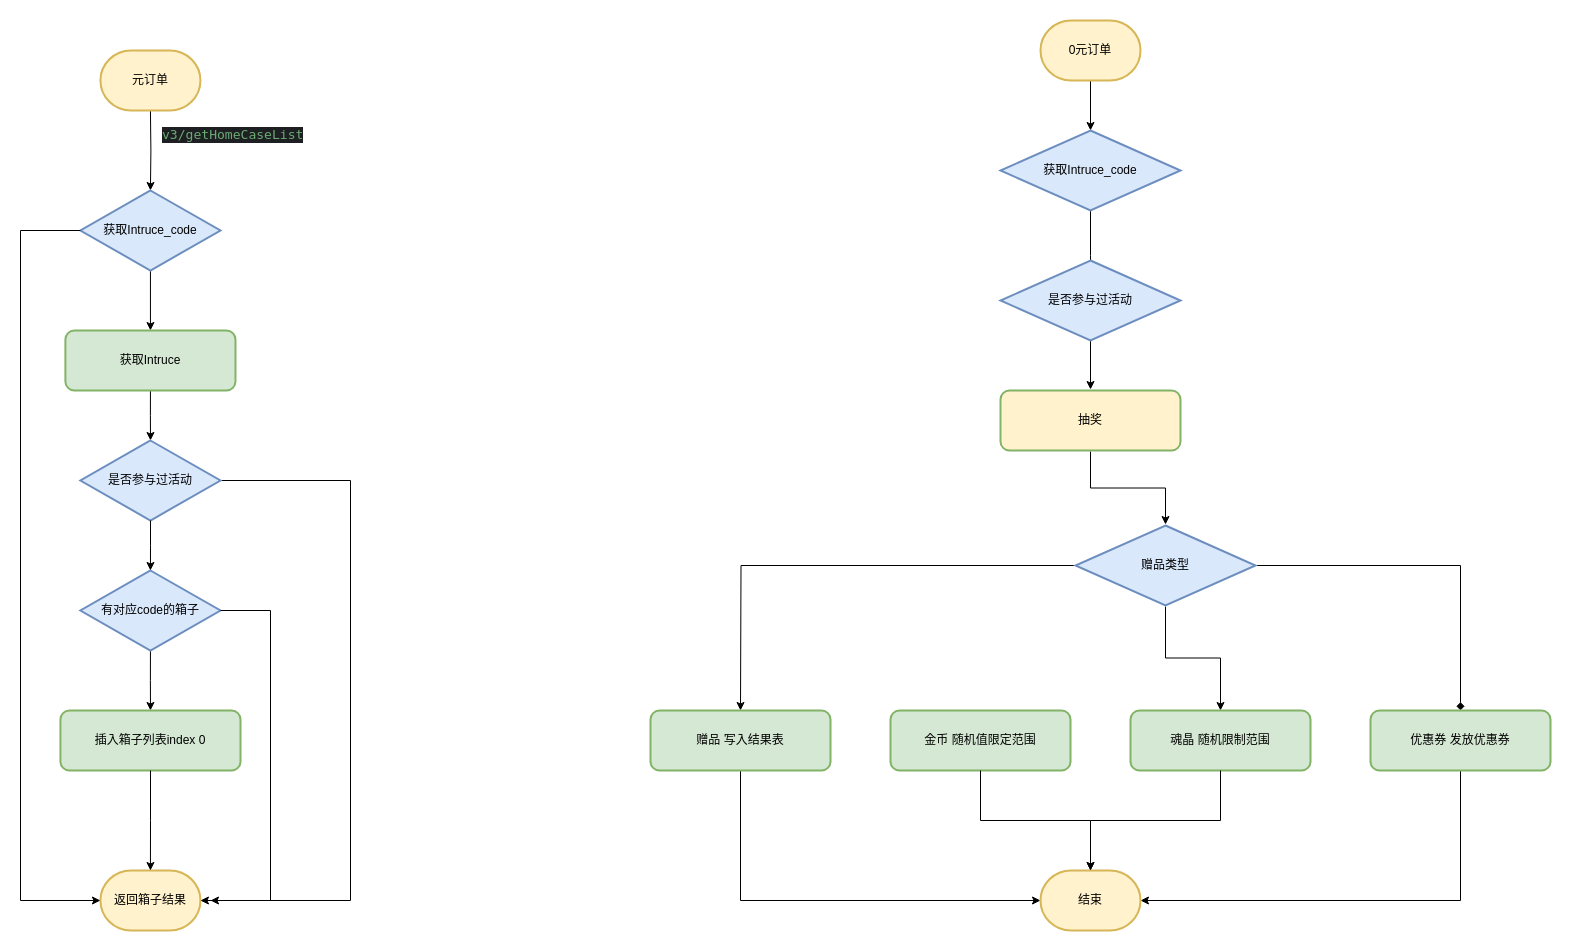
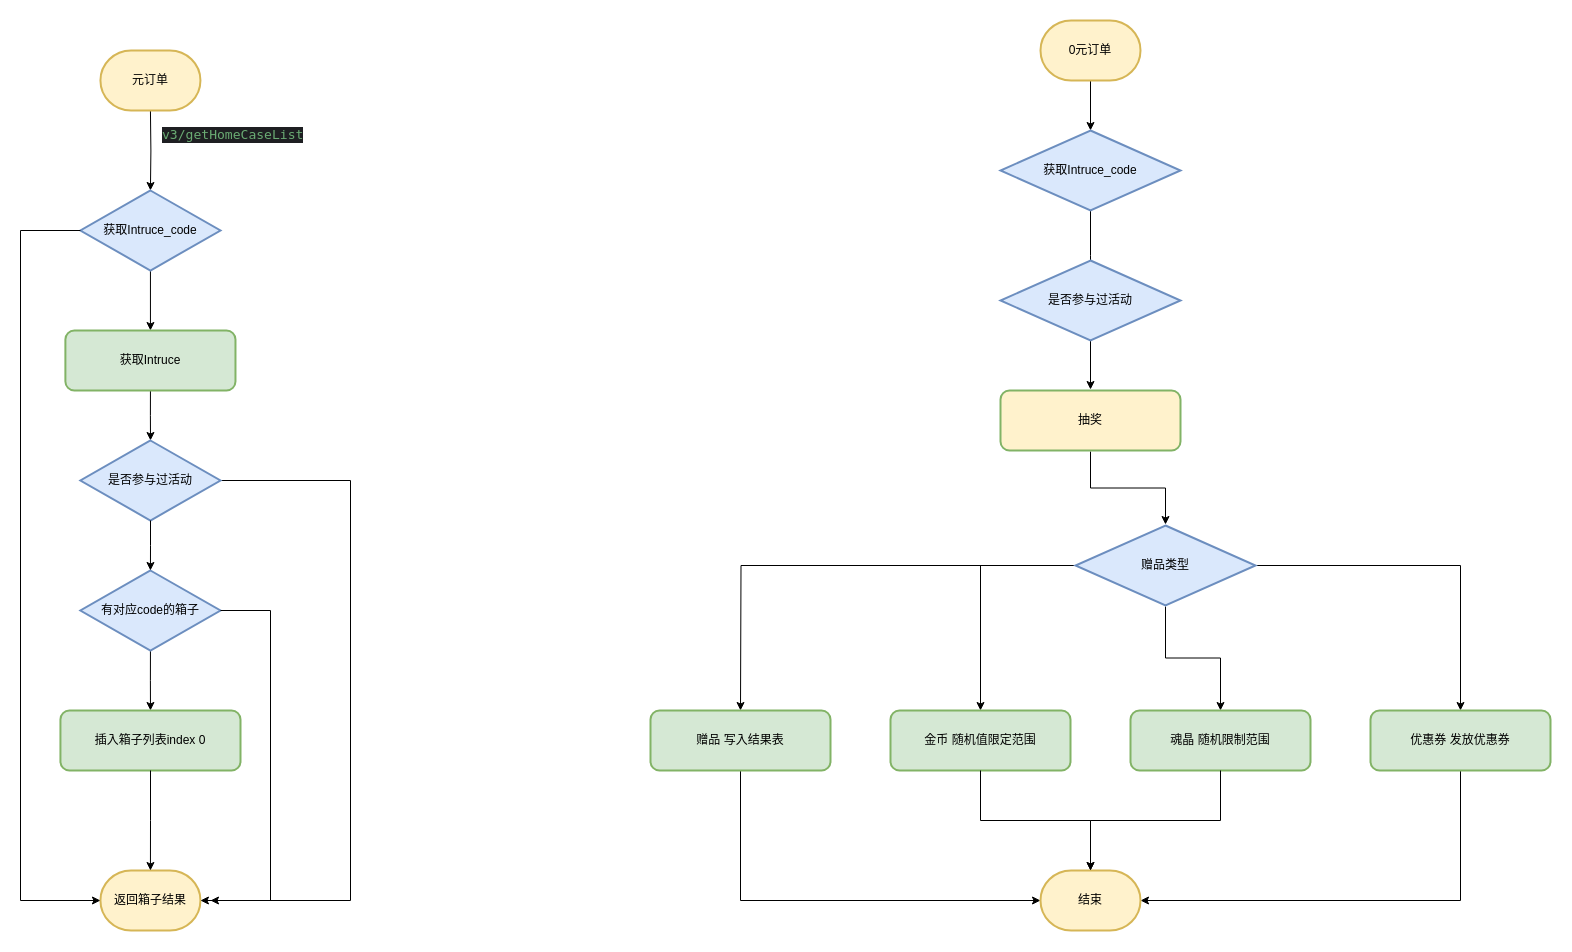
edge "赠品类型" -> "金币 随机值限定范围": added
edge "赠品类型" -> "优惠券 发放优惠券": arrowhead diamond -> classic
